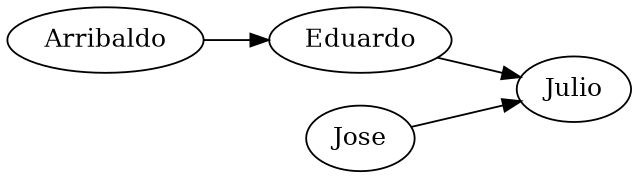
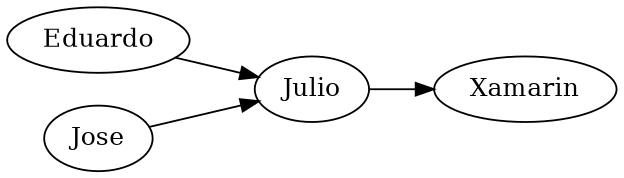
node "Arribaldo": removed
node "Xamarin": added
